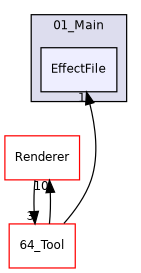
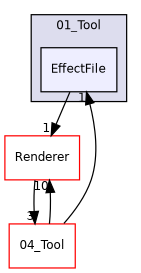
cluster "01_Main": label "01_Main" -> "01_Tool"
edge "EffectFile" -> "Renderer": added
node "64_Tool": label "64_Tool" -> "04_Tool"
